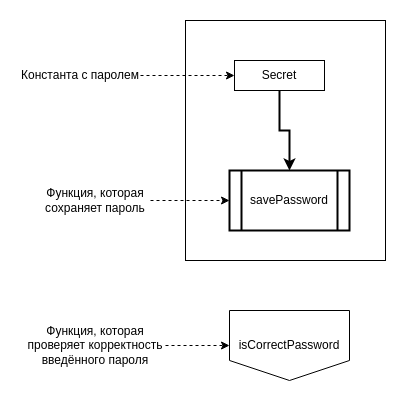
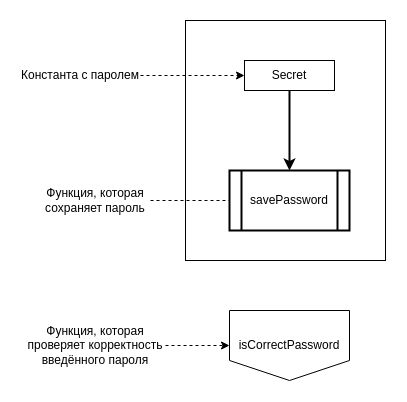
node "Secret": moved (280, 76) -> (290, 76)
edge "Функция, которая сохраняет пароль" -> "savePassword": arrowhead classic -> none
